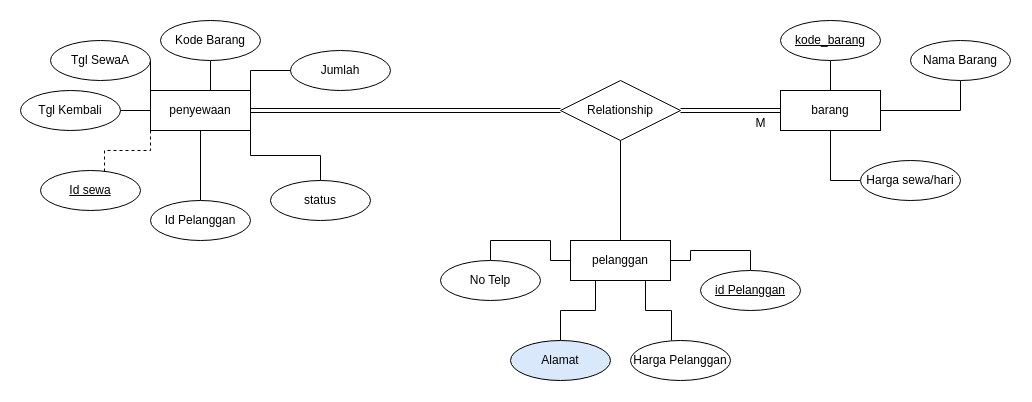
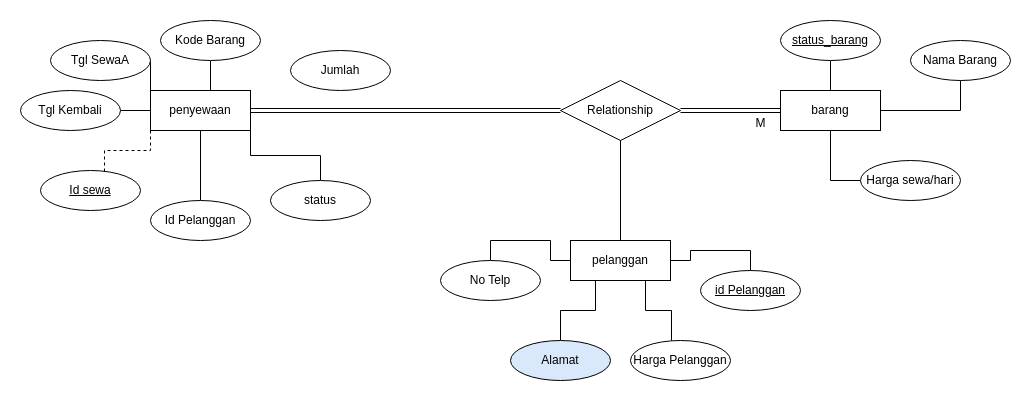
node "kode_barang": label "kode_barang" -> "status_barang"
edge "Jumlah" -- "penyewaan": removed
